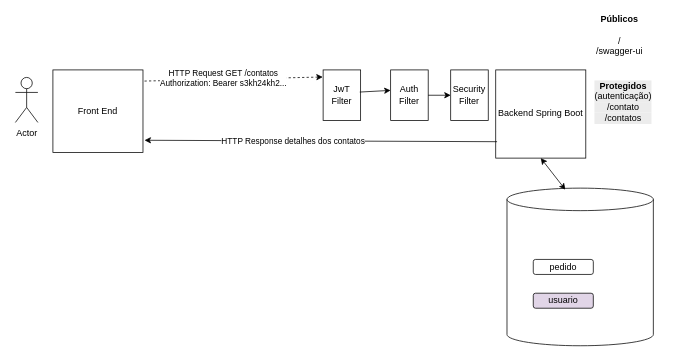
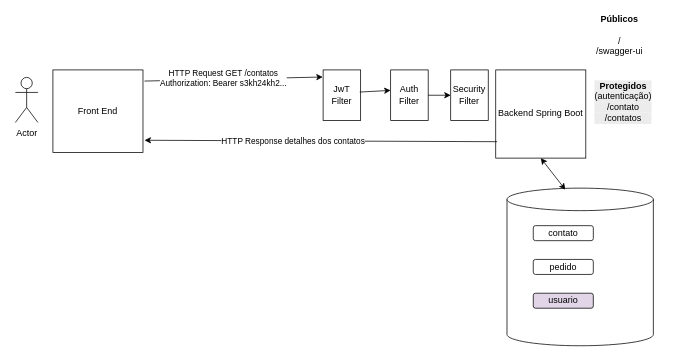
edge "Front End" -> "JwT Filter": style dashed -> solid
node "contato": added
